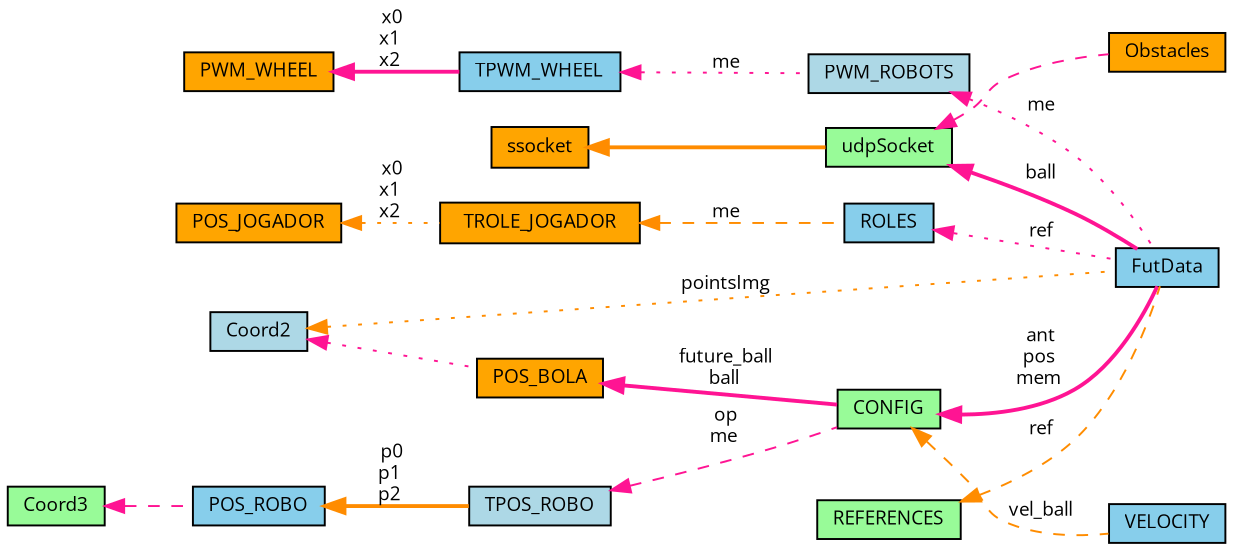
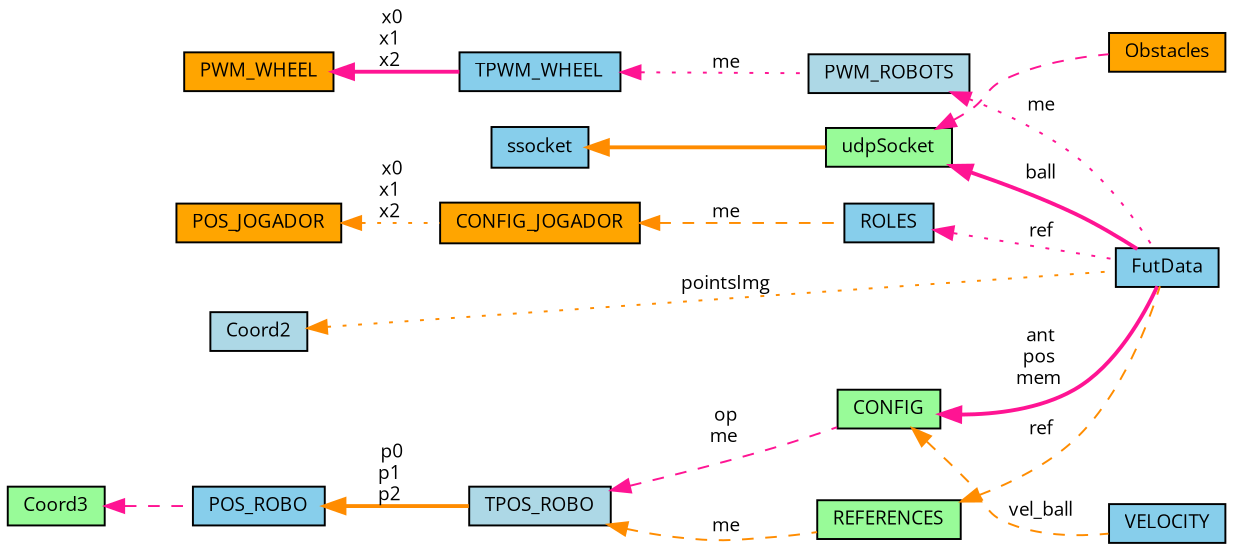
node "ssocket": fillcolor orange -> skyblue
node "TROLE_JOGADOR": label "TROLE_JOGADOR" -> "CONFIG_JOGADOR"
node "POS_BOLA": removed
edge "REFERENCES" -> "TPOS_ROBO": added, label "me"
